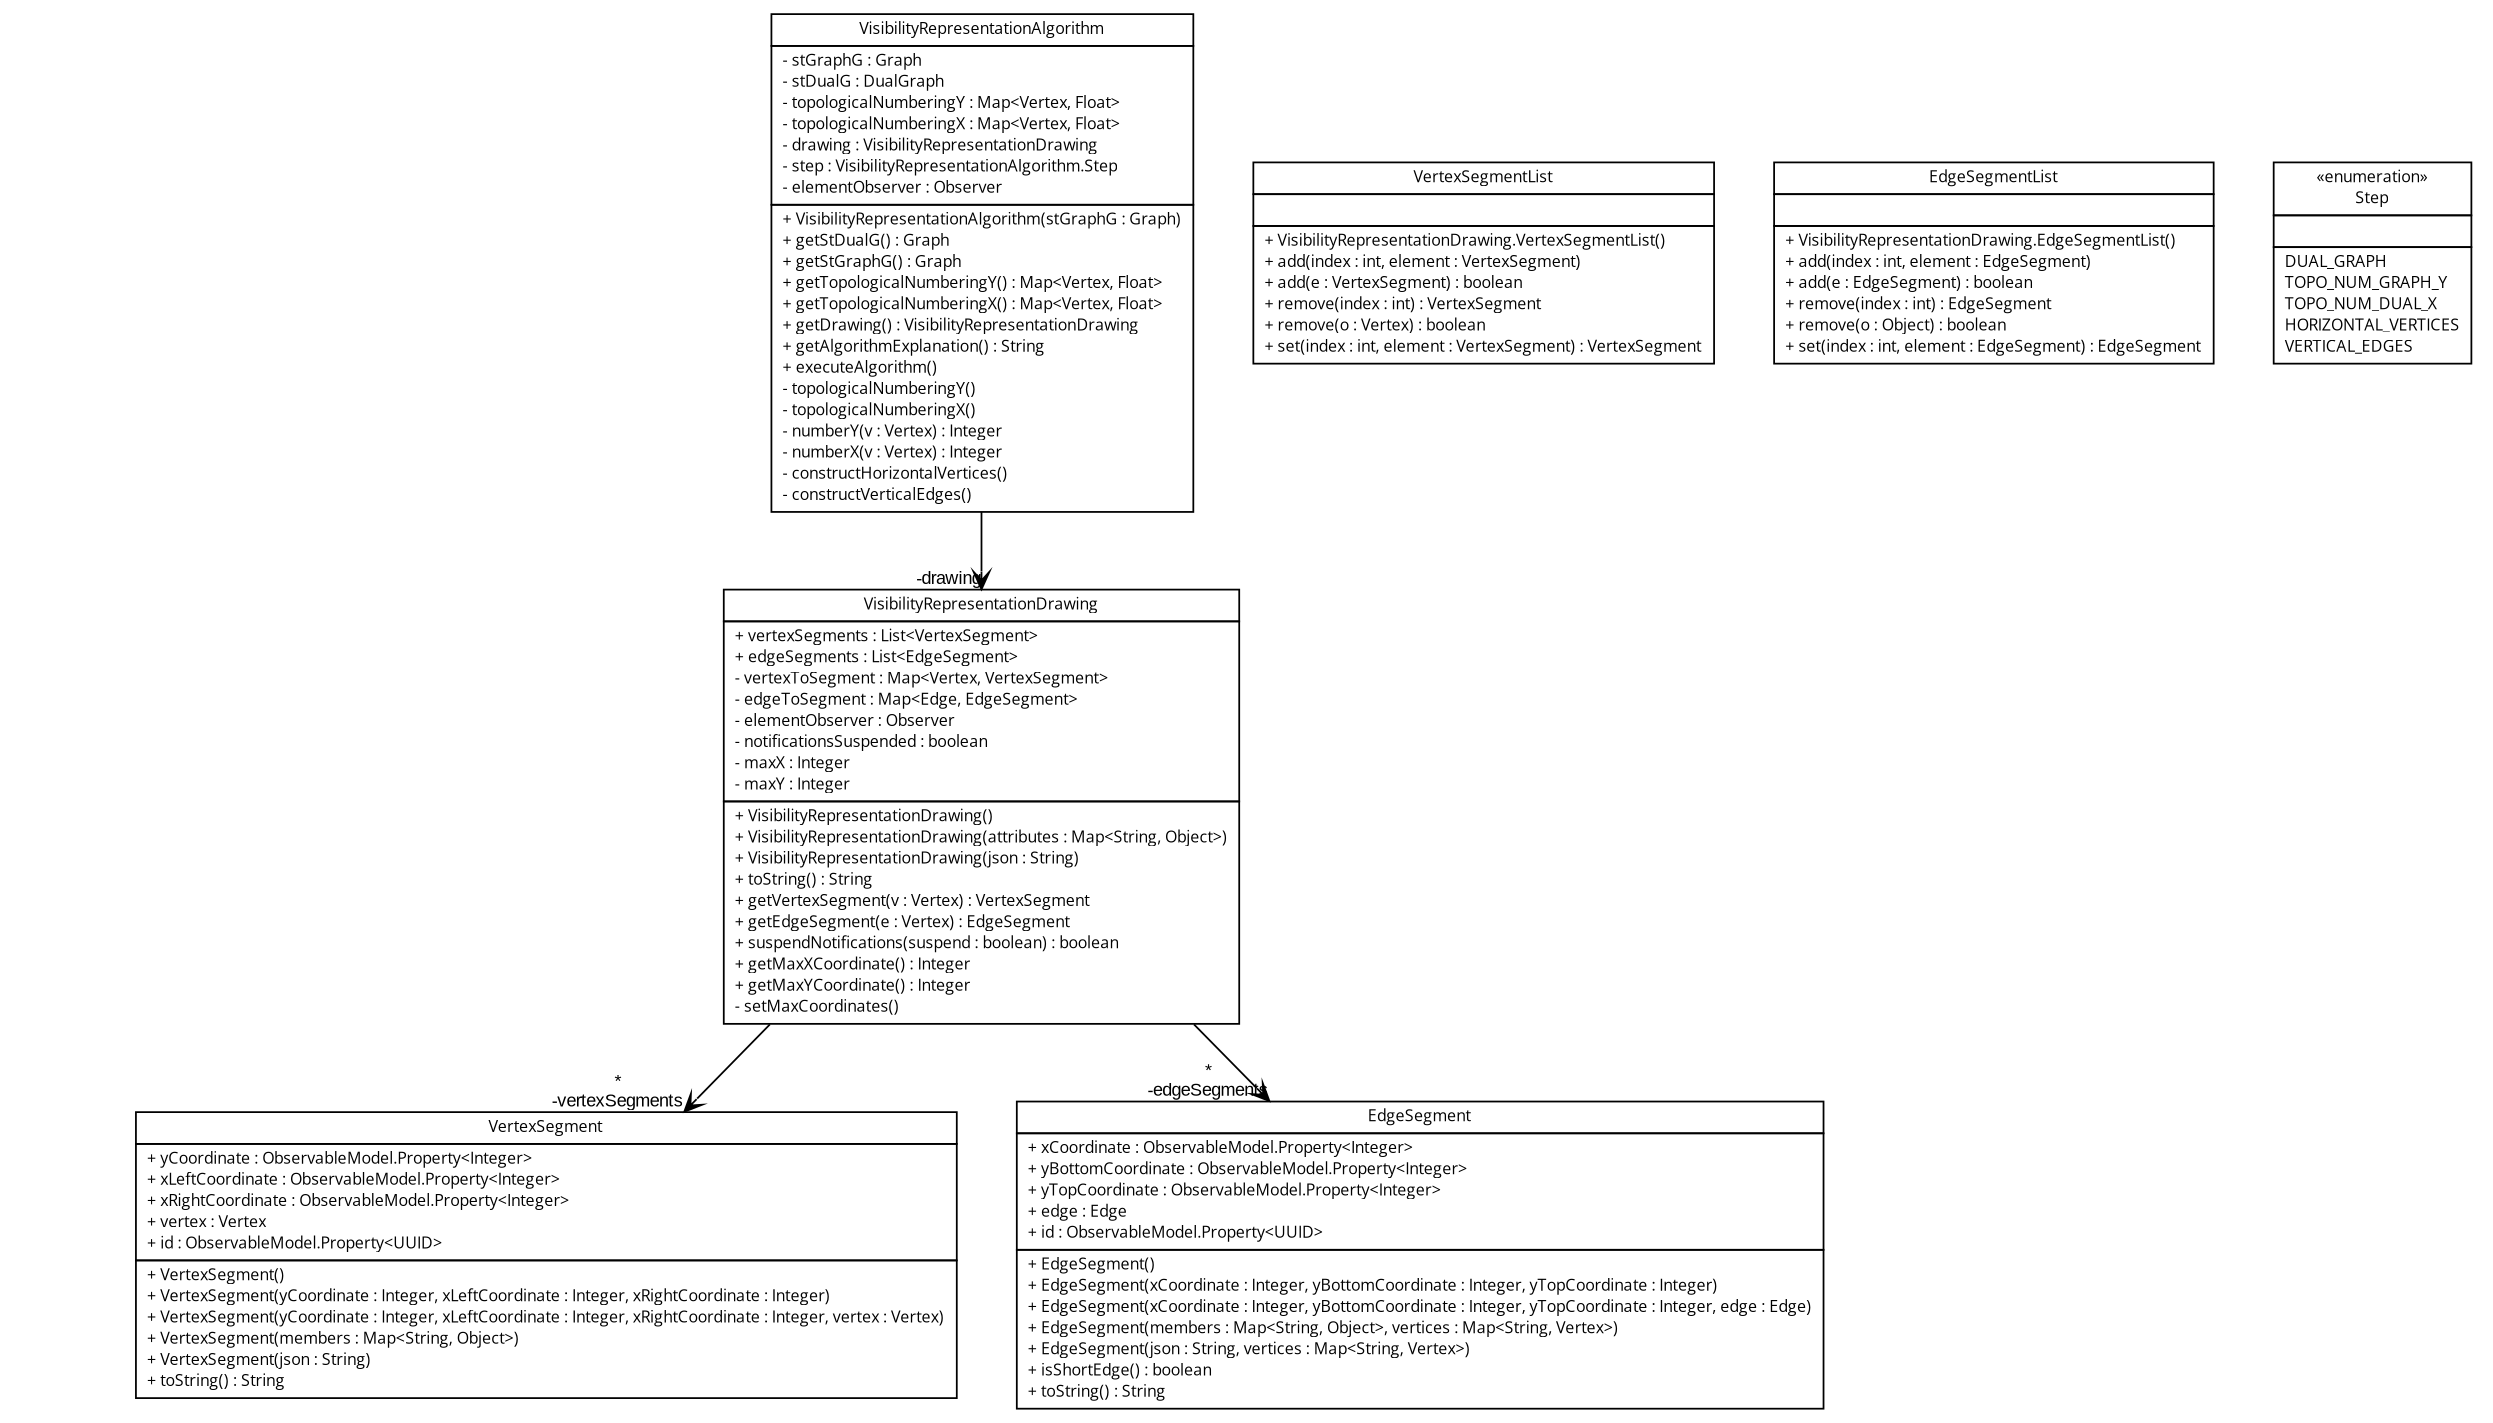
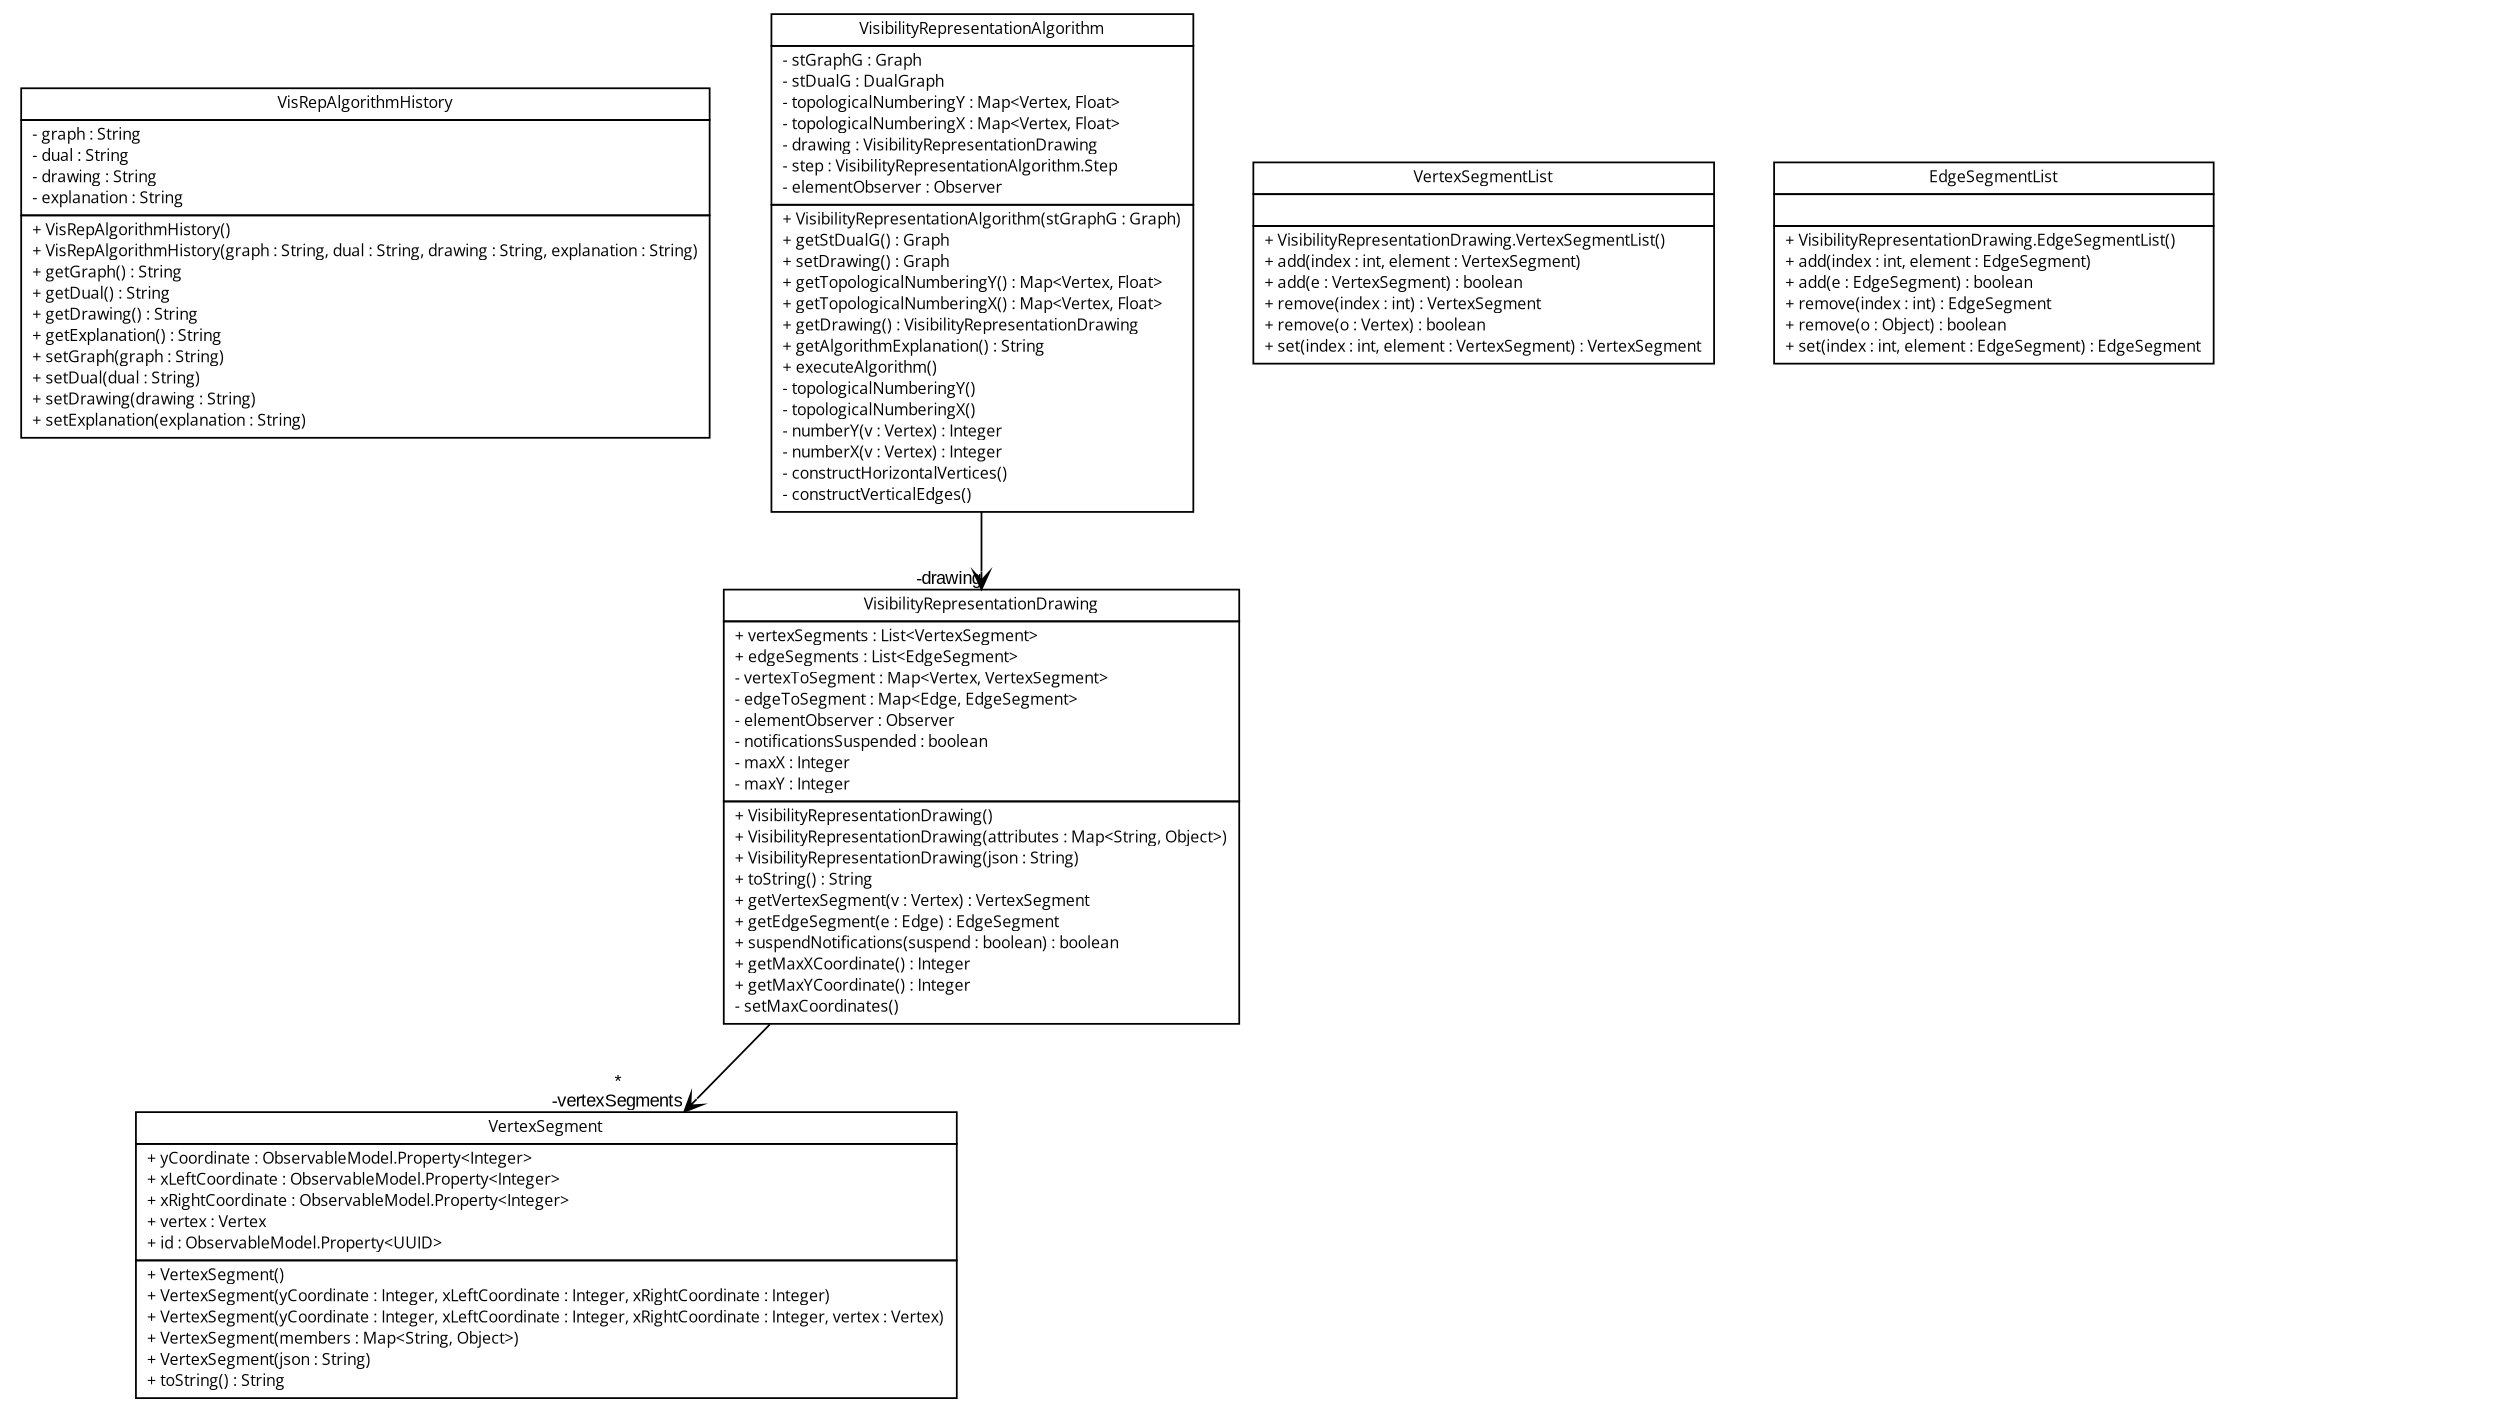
node "VisibilityRepresentationAlgorithm": text "+ getStGraphG() : Graph" -> "+ setDrawing() : Graph"
node "VisRepAlgorithmHistory": added
node "Step": removed
node "VisibilityRepresentationDrawing": text "+ getEdgeSegment(e : Vertex) : EdgeSegment" -> "+ getEdgeSegment(e : Edge) : EdgeSegment"
node "EdgeSegment": removed
